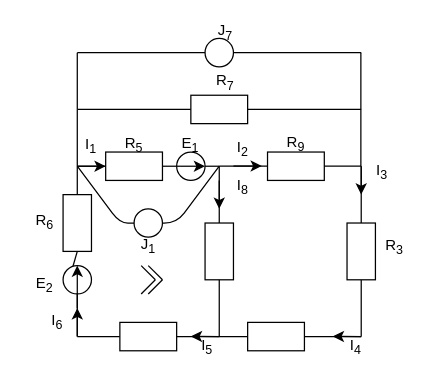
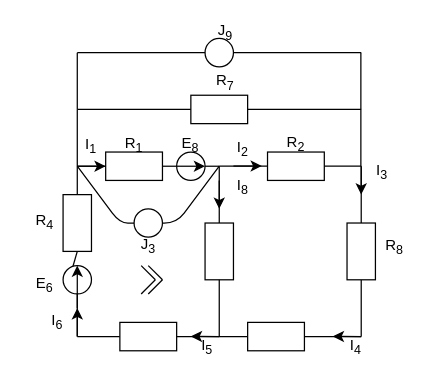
node "J7": label "J7" -> "J9"
node "R9": label "R9" -> "R2"
node "R5": label "R5" -> "R1"
node "E1": label "E1" -> "E8"
node "R6": label "R6" -> "R4"
node "J1": label "J1" -> "J3"
node "R3": label "R3" -> "R8"
node "E2": label "E2" -> "E6"
